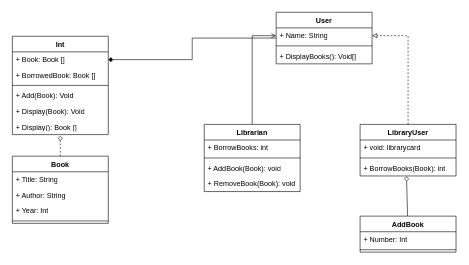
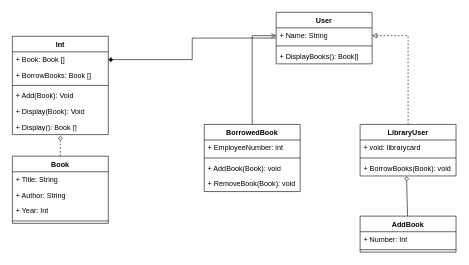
node "+ DisplayBooks(): Void[]": label "+ DisplayBooks(): Void[]" -> "+ DisplayBooks(): Book[]"
node "+ BorrowedBook: Book []": label "+ BorrowedBook: Book []" -> "+ BorrowBooks: Book []"
node "Librarian": label "Librarian" -> "BorrowedBook"
node "+ BorrowBooks: int": label "+ BorrowBooks: int" -> "+ EmployeeNumber: int"
node "+ BorrowBooks(Book): int": label "+ BorrowBooks(Book): int" -> "+ BorrowBooks(Book): void"
